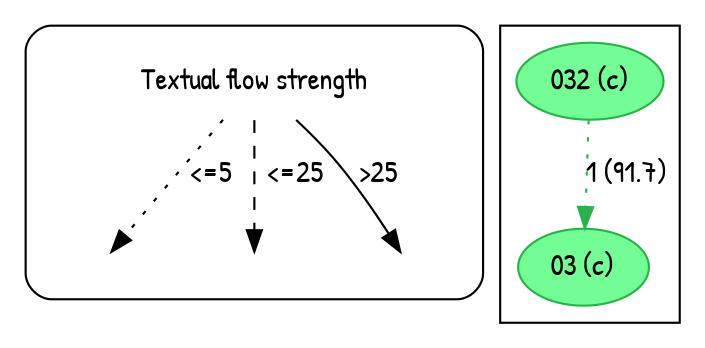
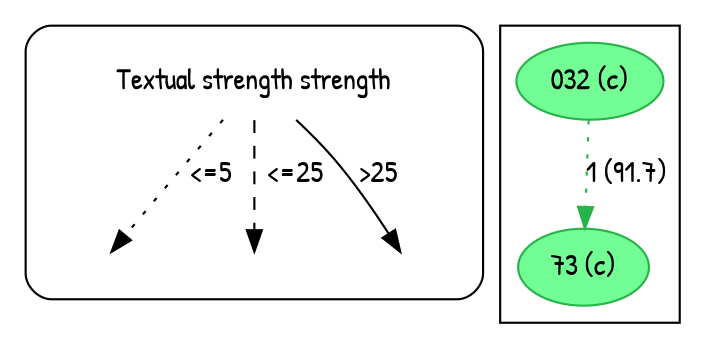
node "Textual flow strength": label "Textual flow strength" -> "Textual strength strength"
node "03 (c)": label "03 (c)" -> "73 (c)"
